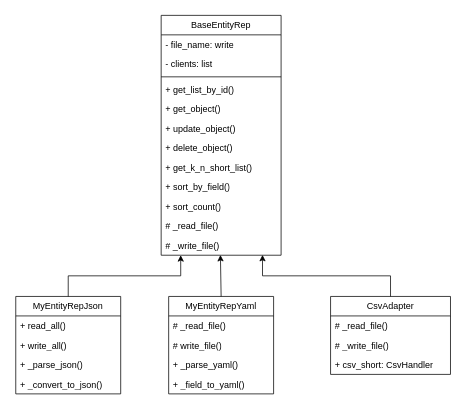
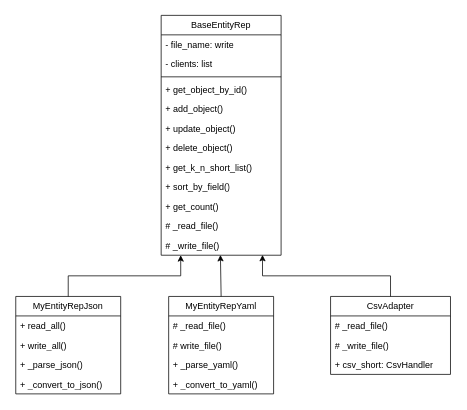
node "+ get_list_by_id()": label "+ get_list_by_id()" -> "+ get_object_by_id()"
node "+ get_object()": label "+ get_object()" -> "+ add_object()"
node "+ sort_count()": label "+ sort_count()" -> "+ get_count()"
node "+ _field_to_yaml()": label "+ _field_to_yaml()" -> "+ _convert_to_yaml()"
